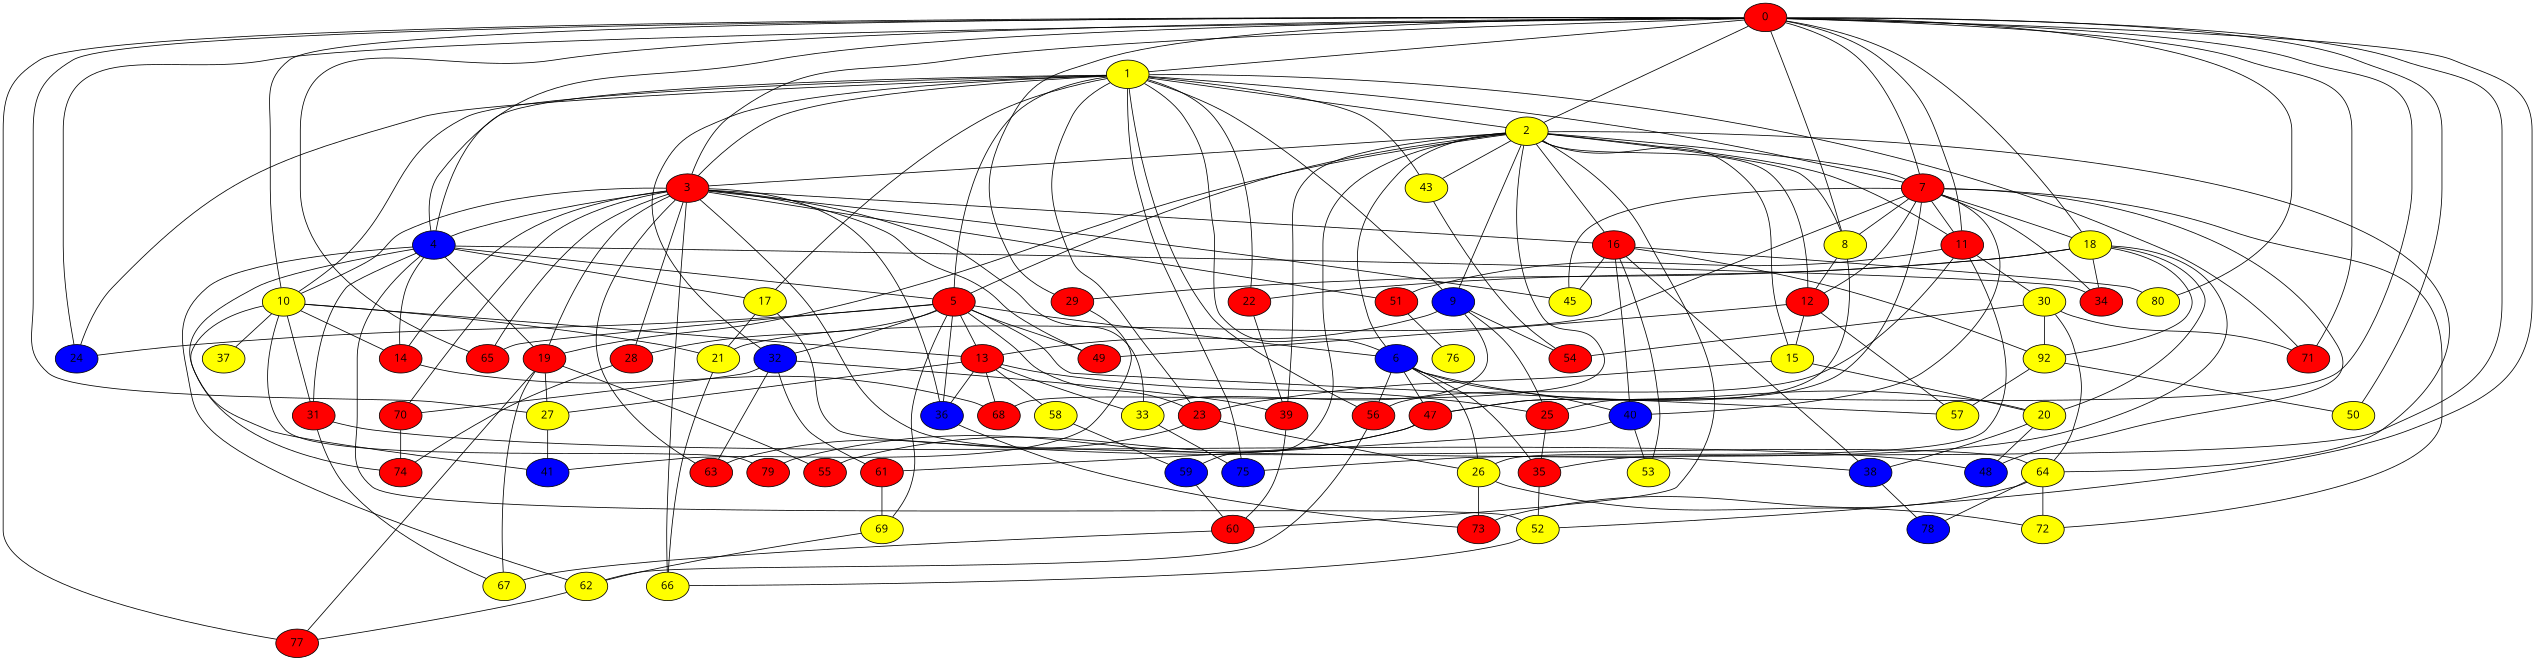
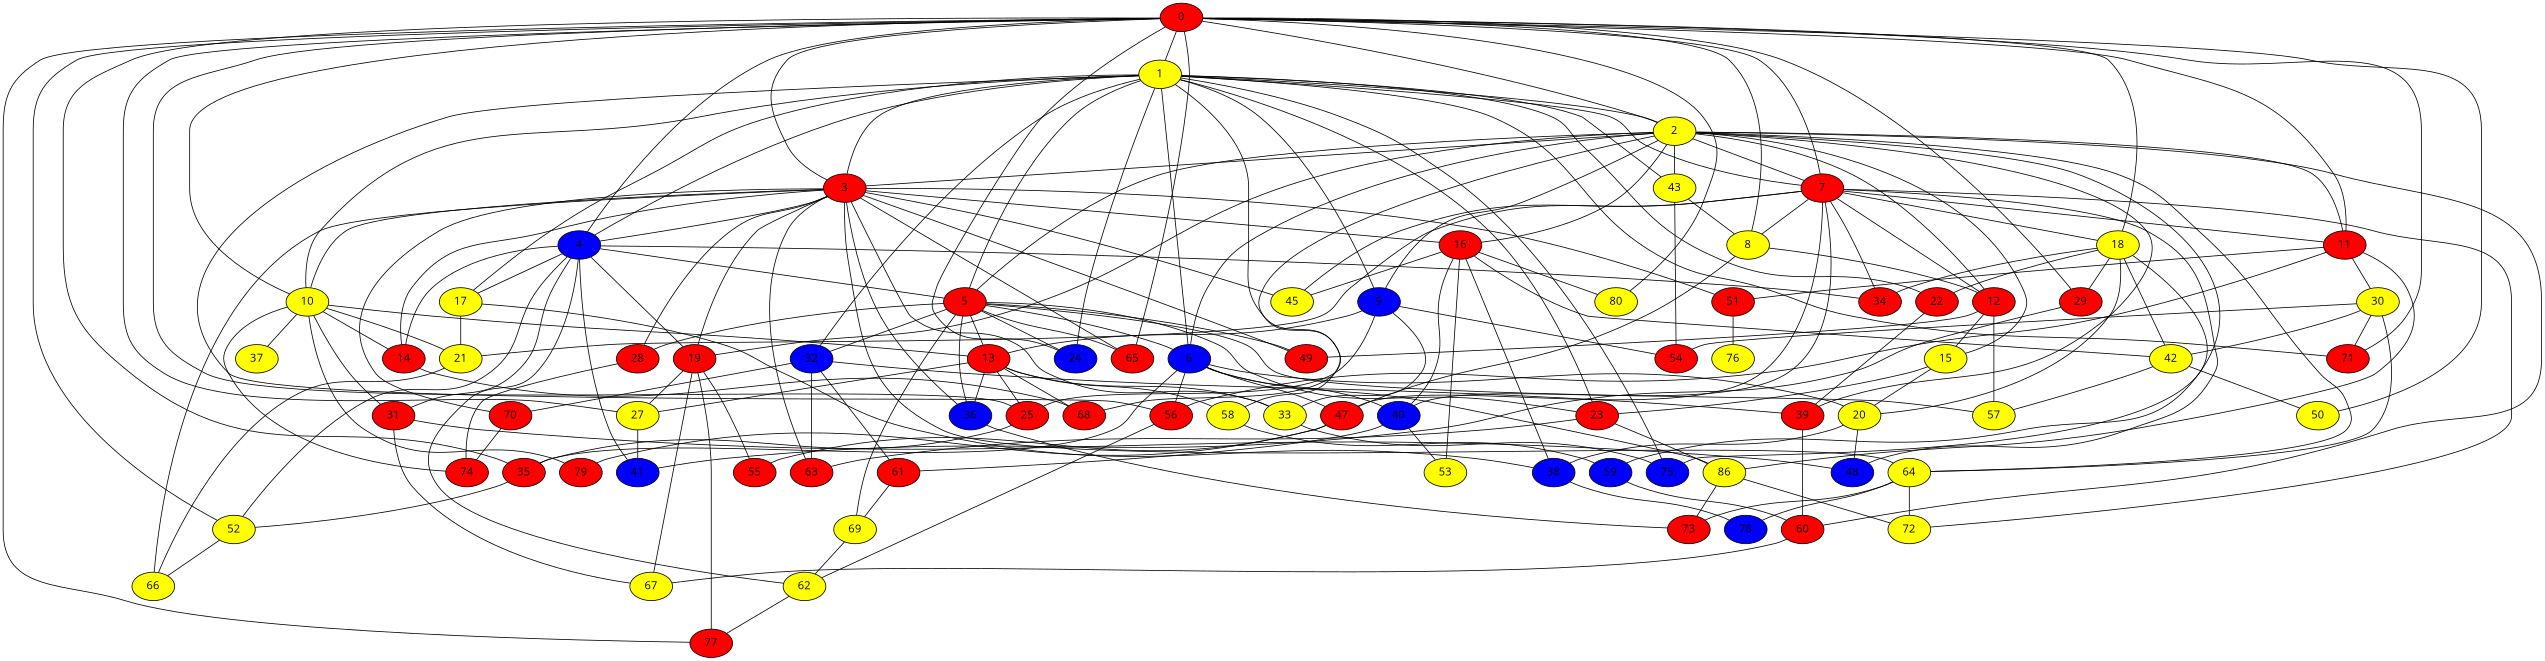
edge "2" -- "8": now "43" -- "8"
edge "1" -- "58": added
node "92": label "92" -> "42"
node "26": label "26" -> "86"
